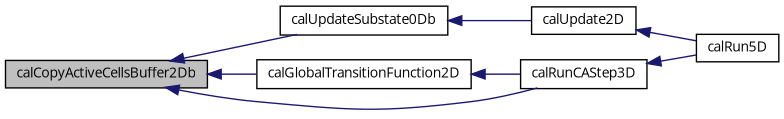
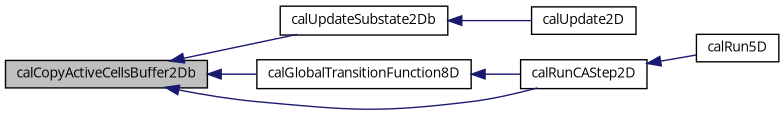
node "calUpdateSubstate0Db": label "calUpdateSubstate0Db" -> "calUpdateSubstate2Db"
edge "calRun5D" -> "calUpdate2D": removed
node "calGlobalTransitionFunction2D": label "calGlobalTransitionFunction2D" -> "calGlobalTransitionFunction8D"
node "calRunCAStep3D": label "calRunCAStep3D" -> "calRunCAStep2D"
